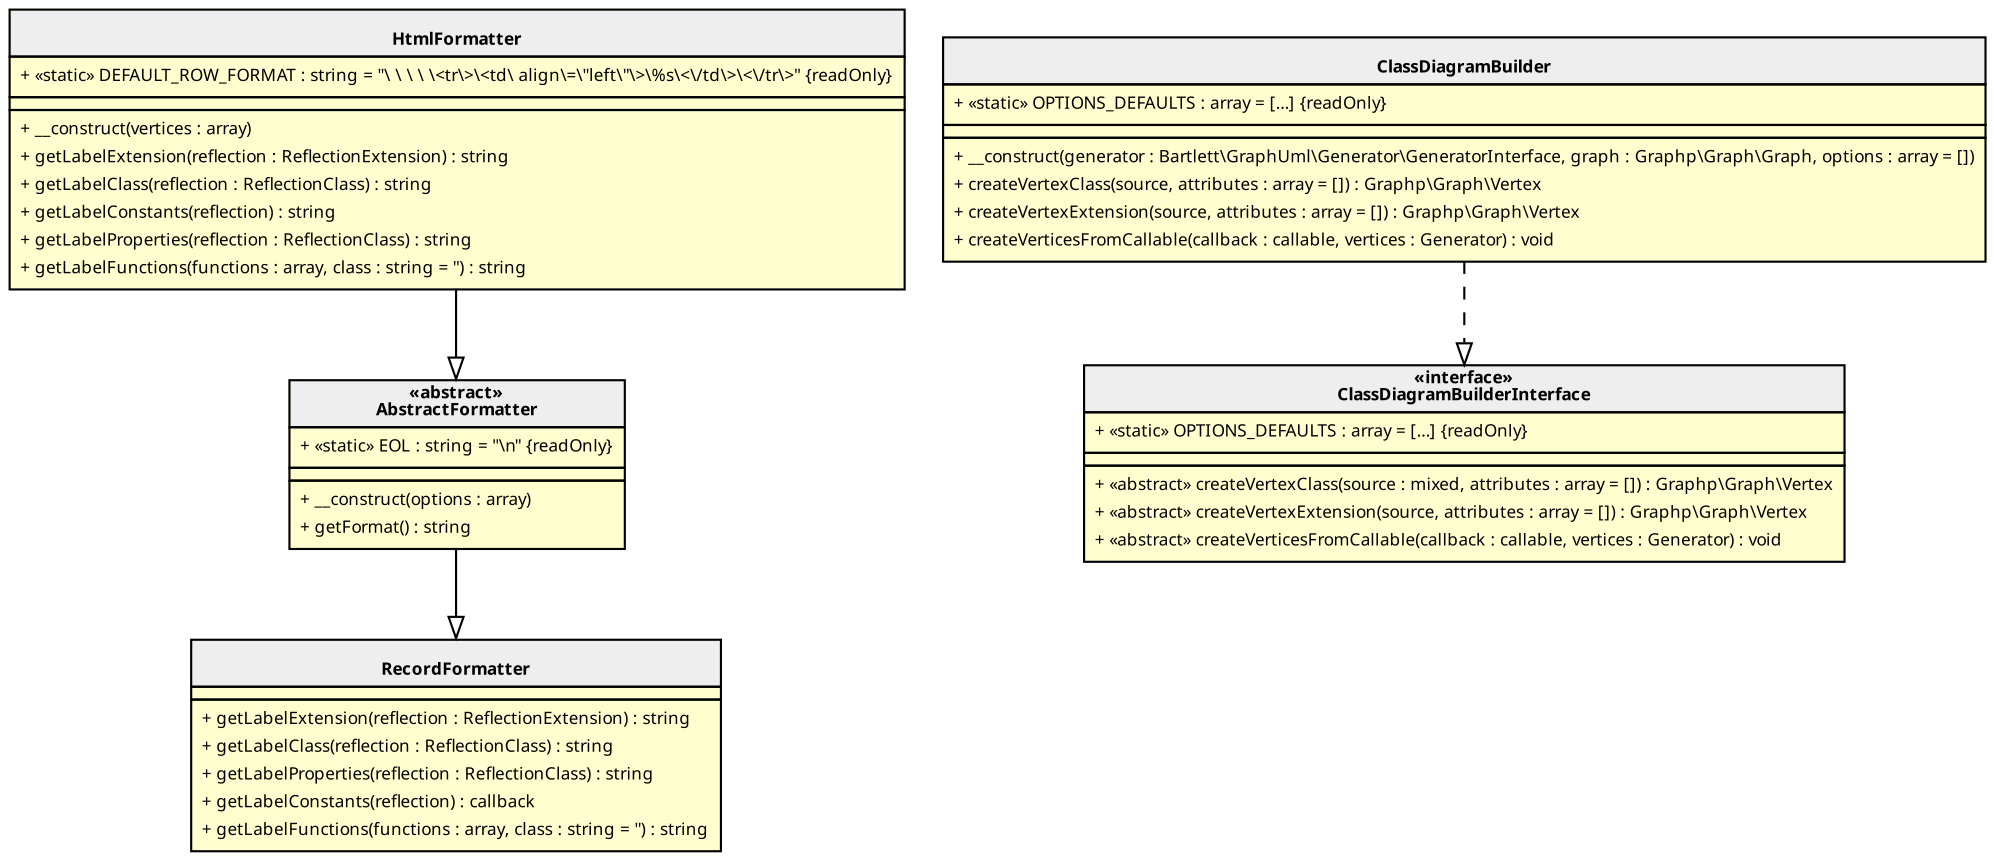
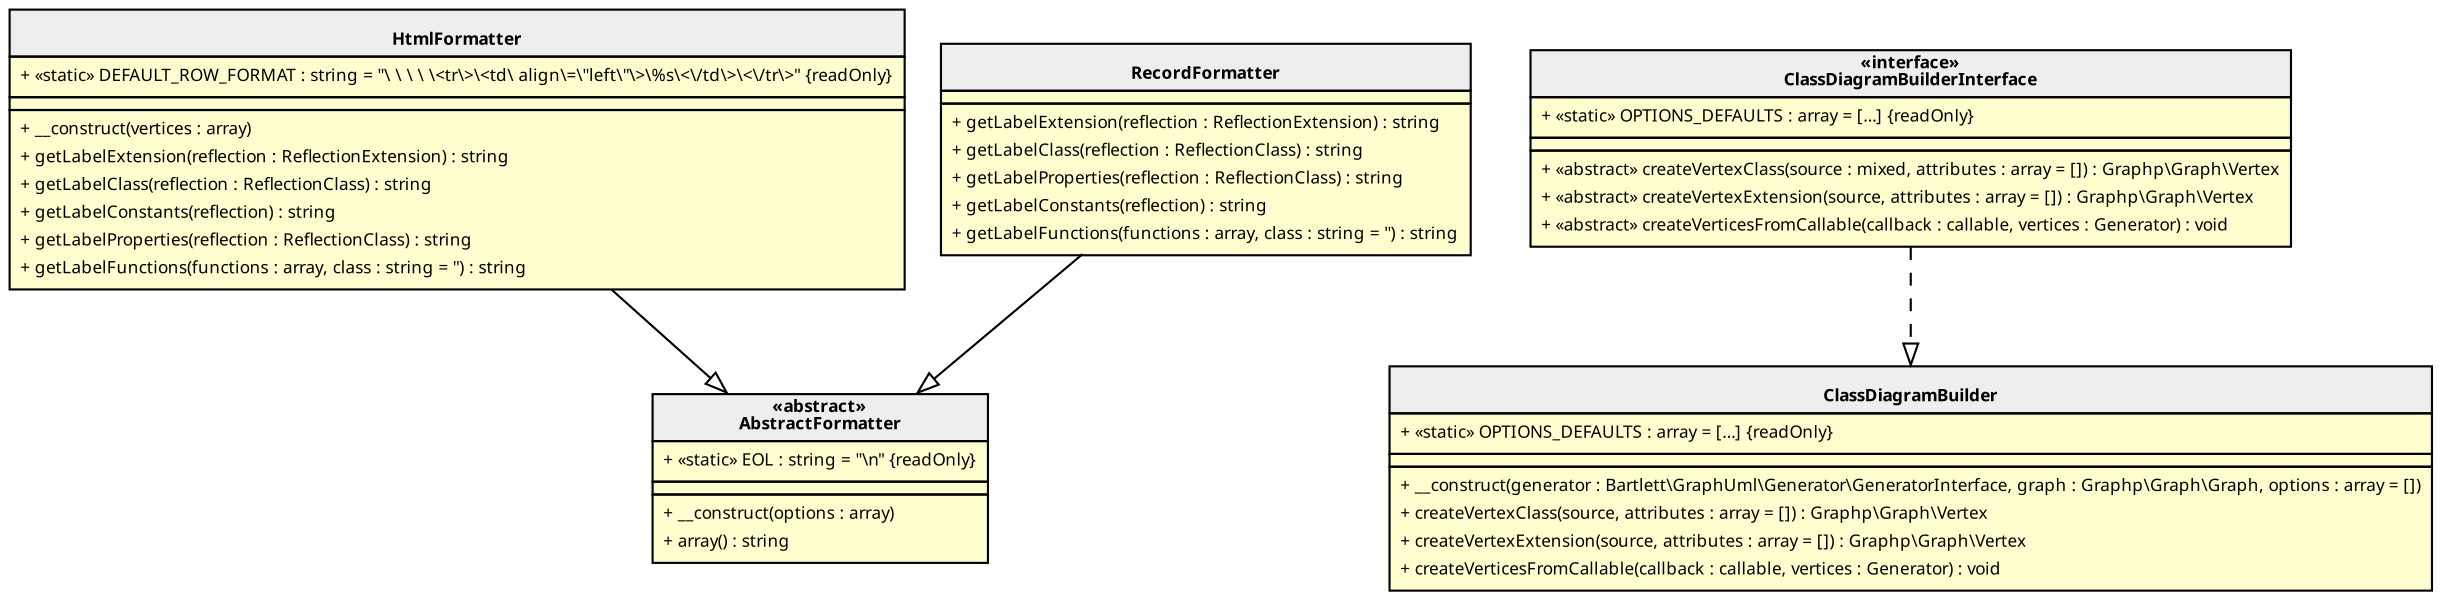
edge "ClassDiagramBuilder" -> "ClassDiagramBuilderInterface": reversed
node "AbstractFormatter": text "+ getFormat() : string" -> "+ array() : string"
edge "AbstractFormatter" -> "RecordFormatter": reversed
node "RecordFormatter": text "+ getLabelConstants(reflection) : callback" -> "+ getLabelConstants(reflection) : string"
